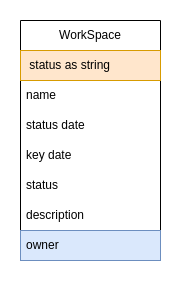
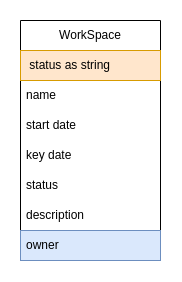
node "status date": label "status date" -> "start date"
